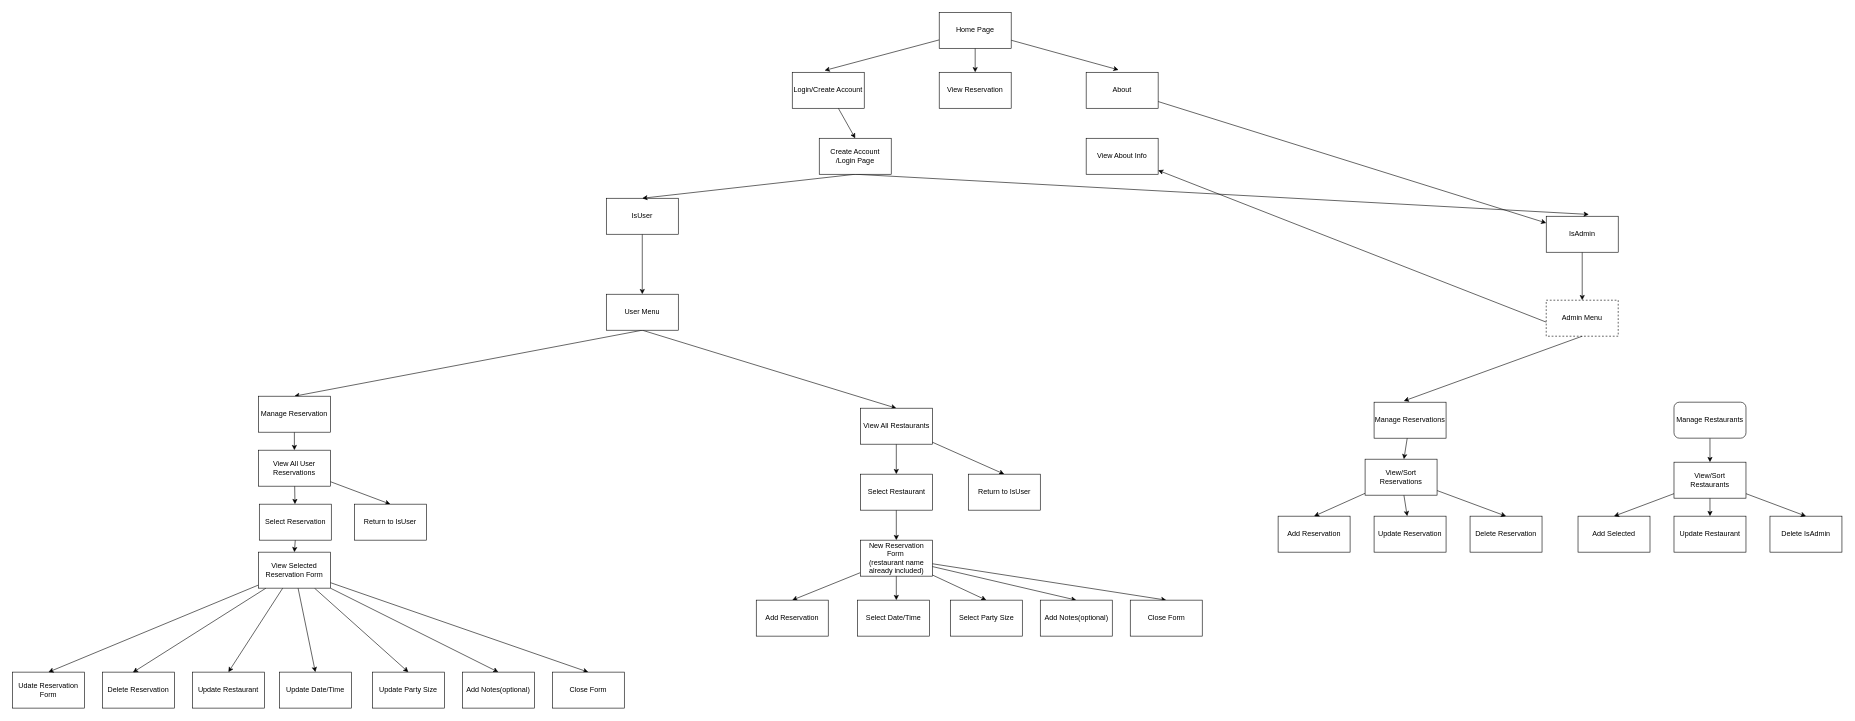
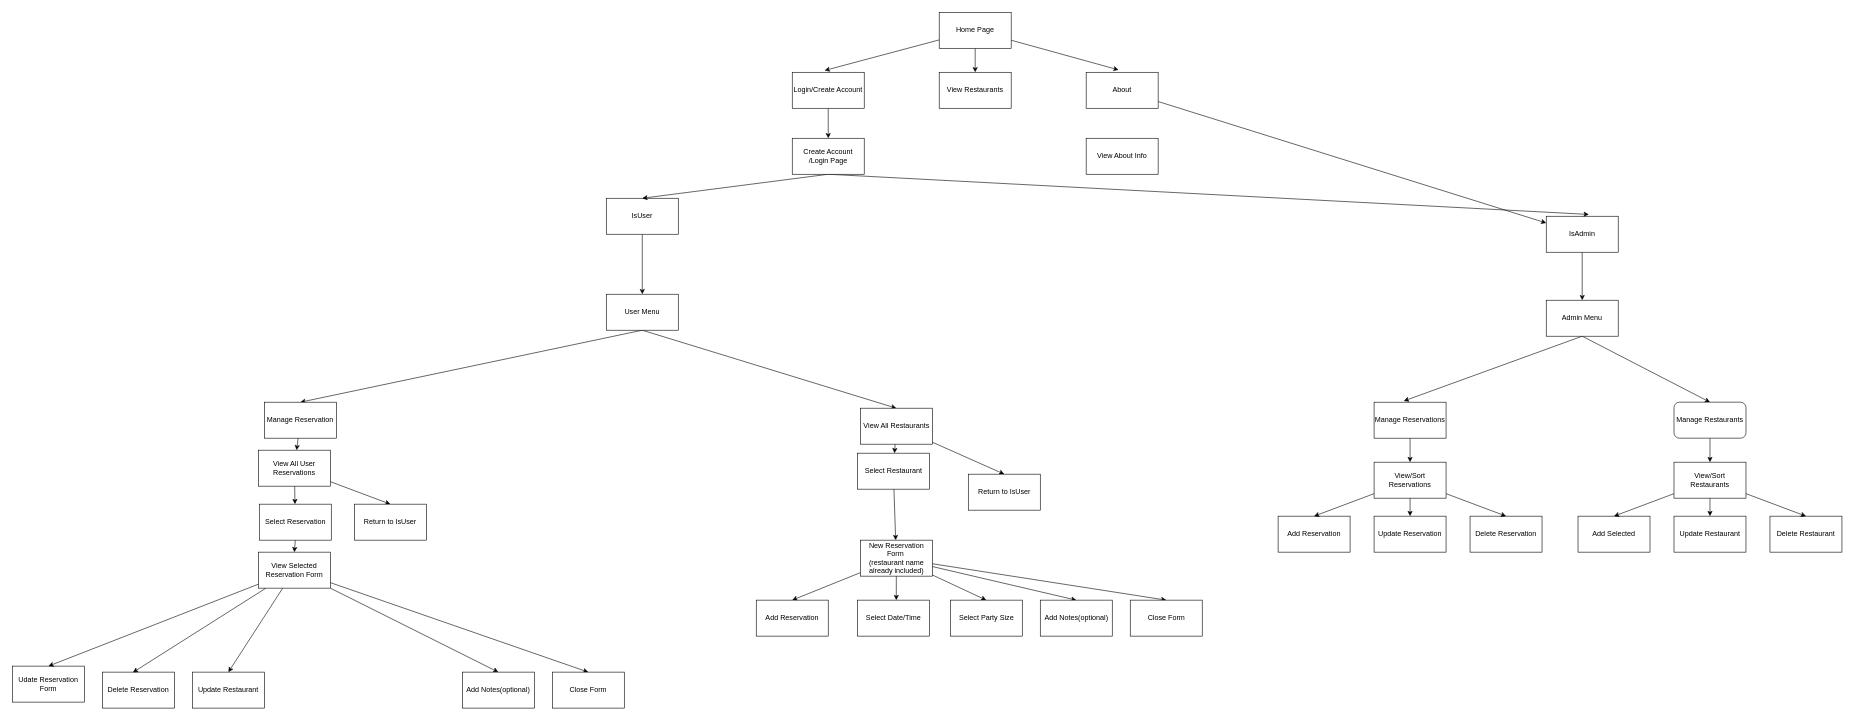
node "View Reservation": label "View Reservation" -> "View Restaurants"
node "Create Account /Login Page": moved (855, 156) -> (828, 156)
edge "Admin Menu" -> "View About Info": now "Admin Menu" -> "Manage Restaurants"
node "Admin Menu": style dashed -> solid
node "Manage Reservation": moved (294, 414) -> (300, 420)
node "View/Sort Reservations": moved (1401, 477) -> (1410, 480)
node "Select Restaurant": moved (896, 492) -> (893, 471)
node "Delete IsAdmin": label "Delete IsAdmin" -> "Delete Restaurant"
edge "View Selected Reservation Form" -> "Update Date/Time": removed
edge "View Selected Reservation Form" -> "Update Party Size": removed
node "Udate Reservation Form": moved (48, 690) -> (48, 684)
node "Update Date/Time": removed
node "Update Party Size": removed
